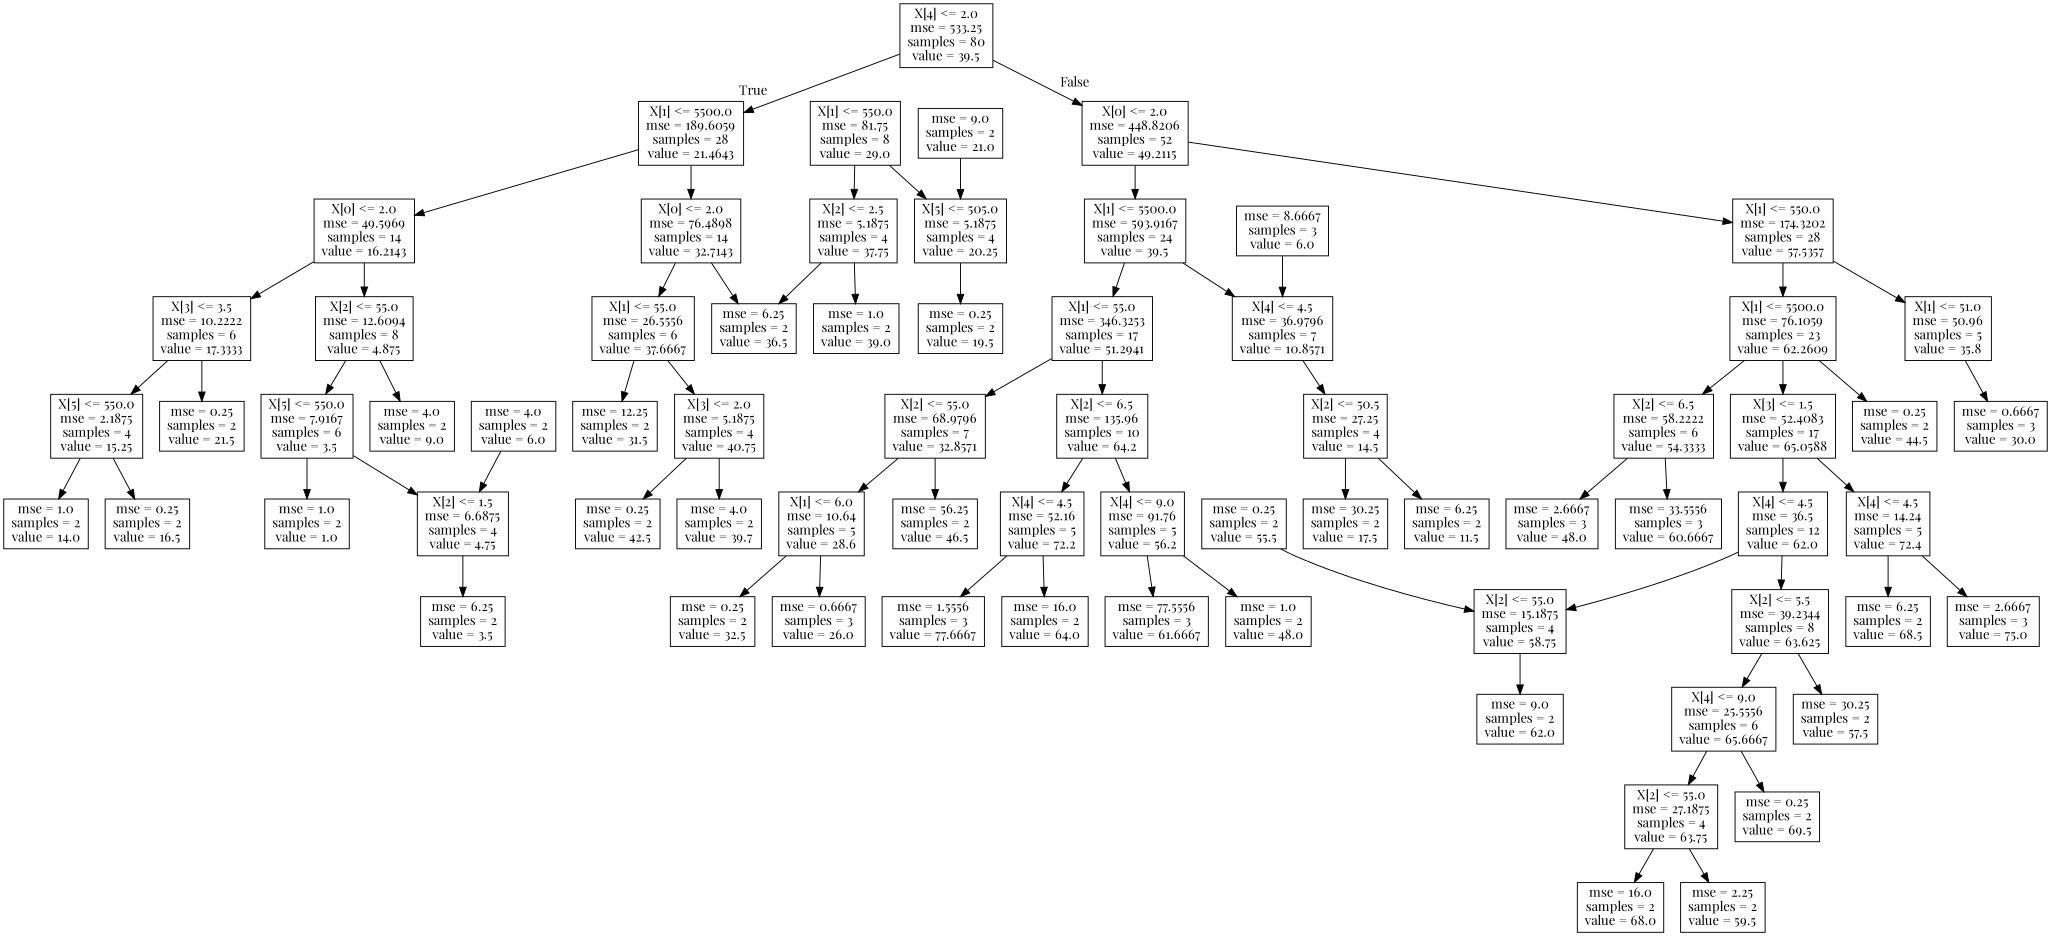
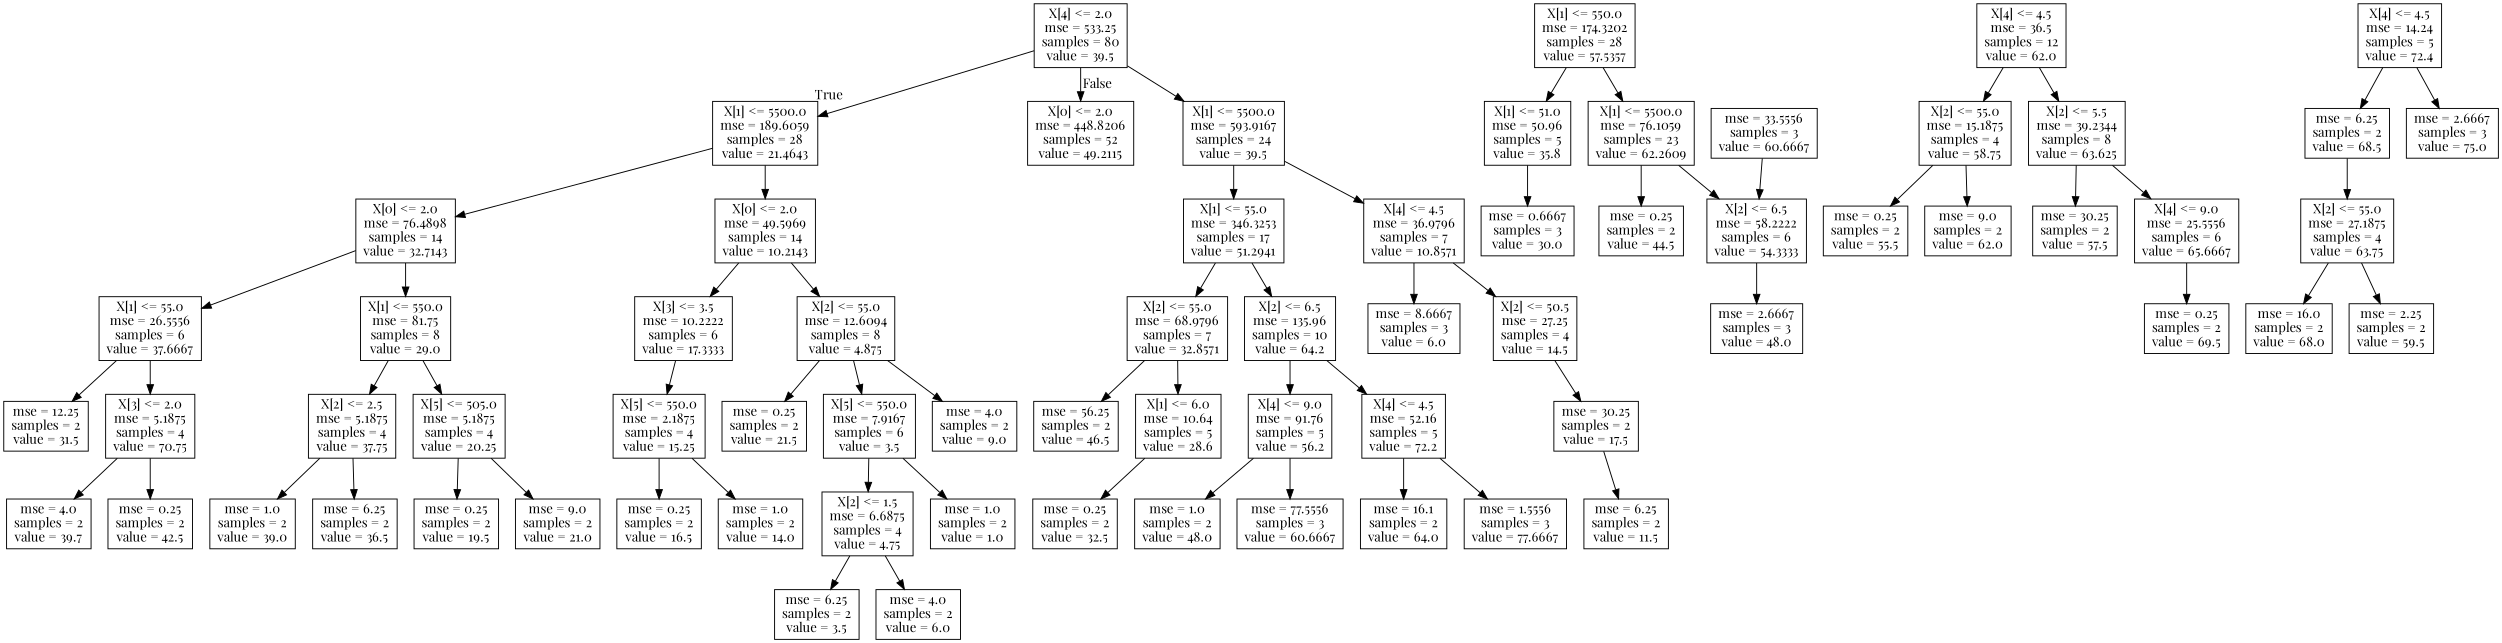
edge "mse = 9.0 samples = 2 value = 21.0" -> "X[5] <= 505.0 mse = 5.1875 samples = 4 value = 20.25": reversed
edge "X[0] <= 2.0 mse = 448.8206 samples = 52 value = 49.2115" -> "X[1] <= 5500.0 mse = 593.9167 samples = 24 value = 39.5": now "X[4] <= 2.0 mse = 533.25 samples = 80 value = 39.5" -> "X[1] <= 5500.0 mse = 593.9167 samples = 24 value = 39.5"
edge "X[0] <= 2.0 mse = 448.8206 samples = 52 value = 49.2115" -> "X[1] <= 550.0 mse = 174.3202 samples = 28 value = 57.5357": removed
node "X[0] <= 2.0 mse = 49.5969 samples = 14 value = 16.2143": label "X[0] <= 2.0 mse = 49.5969 samples = 14 value = 16.2143" -> "X[0] <= 2.0 mse = 49.5969 samples = 14 value = 10.2143"
edge "mse = 8.6667 samples = 3 value = 6.0" -> "X[4] <= 4.5 mse = 36.9796 samples = 7 value = 10.8571": reversed
edge "X[0] <= 2.0 mse = 76.4898 samples = 14 value = 32.7143" -> "mse = 6.25 samples = 2 value = 36.5": now "X[0] <= 2.0 mse = 76.4898 samples = 14 value = 32.7143" -> "X[1] <= 550.0 mse = 81.75 samples = 8 value = 29.0"
edge "X[3] <= 3.5 mse = 10.2222 samples = 6 value = 17.3333" -> "mse = 0.25 samples = 2 value = 21.5": now "X[2] <= 55.0 mse = 12.6094 samples = 8 value = 4.875" -> "mse = 0.25 samples = 2 value = 21.5"
node "X[3] <= 2.0 mse = 5.1875 samples = 4 value = 40.75": label "X[3] <= 2.0 mse = 5.1875 samples = 4 value = 40.75" -> "X[3] <= 2.0 mse = 5.1875 samples = 4 value = 70.75"
node "X[3] <= 1.5 mse = 52.4083 samples = 17 value = 65.0588": removed
edge "mse = 4.0 samples = 2 value = 6.0" -> "X[2] <= 1.5 mse = 6.6875 samples = 4 value = 4.75": reversed
edge "X[2] <= 6.5 mse = 58.2222 samples = 6 value = 54.3333" -> "mse = 33.5556 samples = 3 value = 60.6667": reversed
edge "X[2] <= 50.5 mse = 27.25 samples = 4 value = 14.5" -> "mse = 6.25 samples = 2 value = 11.5": now "mse = 30.25 samples = 2 value = 17.5" -> "mse = 6.25 samples = 2 value = 11.5"
edge "mse = 0.25 samples = 2 value = 55.5" -> "X[2] <= 55.0 mse = 15.1875 samples = 4 value = 58.75": reversed
node "mse = 0.6667 samples = 3 value = 26.0": removed
node "mse = 16.0 samples = 2 value = 64.0": label "mse = 16.0 samples = 2 value = 64.0" -> "mse = 16.1 samples = 2 value = 64.0"
node "mse = 77.5556 samples = 3 value = 61.6667": label "mse = 77.5556 samples = 3 value = 61.6667" -> "mse = 77.5556 samples = 3 value = 60.6667"
edge "X[4] <= 9.0 mse = 25.5556 samples = 6 value = 65.6667" -> "X[2] <= 55.0 mse = 27.1875 samples = 4 value = 63.75": now "mse = 6.25 samples = 2 value = 68.5" -> "X[2] <= 55.0 mse = 27.1875 samples = 4 value = 63.75"
